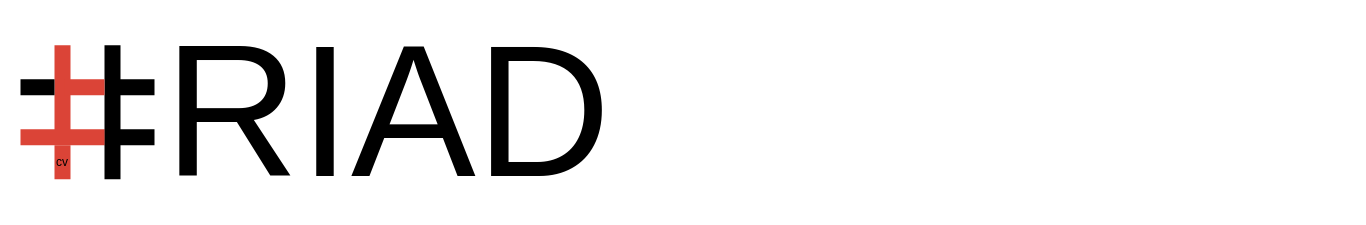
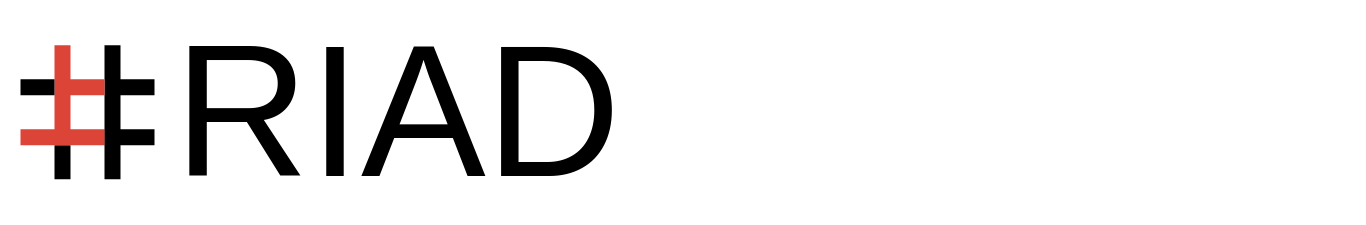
node "RIAD": moved (750, 112) -> (760, 112)
node "cv": fillcolor #db4437 -> #000000
